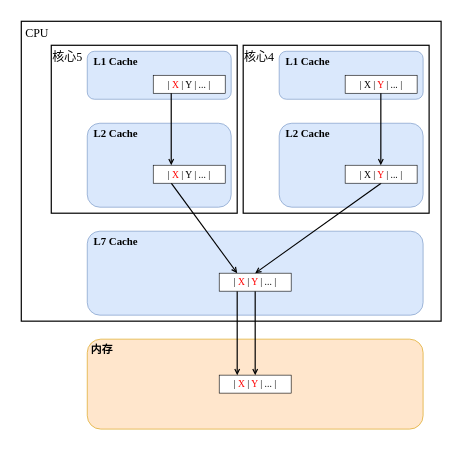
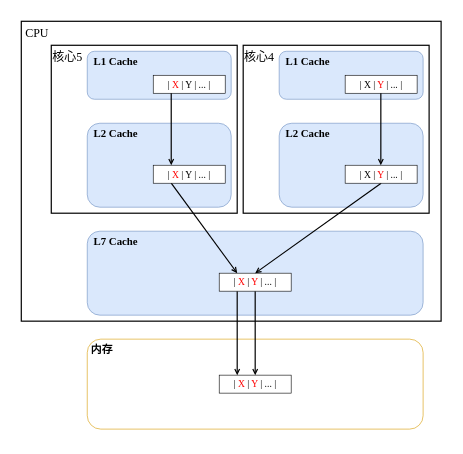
node "内存": fillcolor #ffe6cc -> #ffffff
